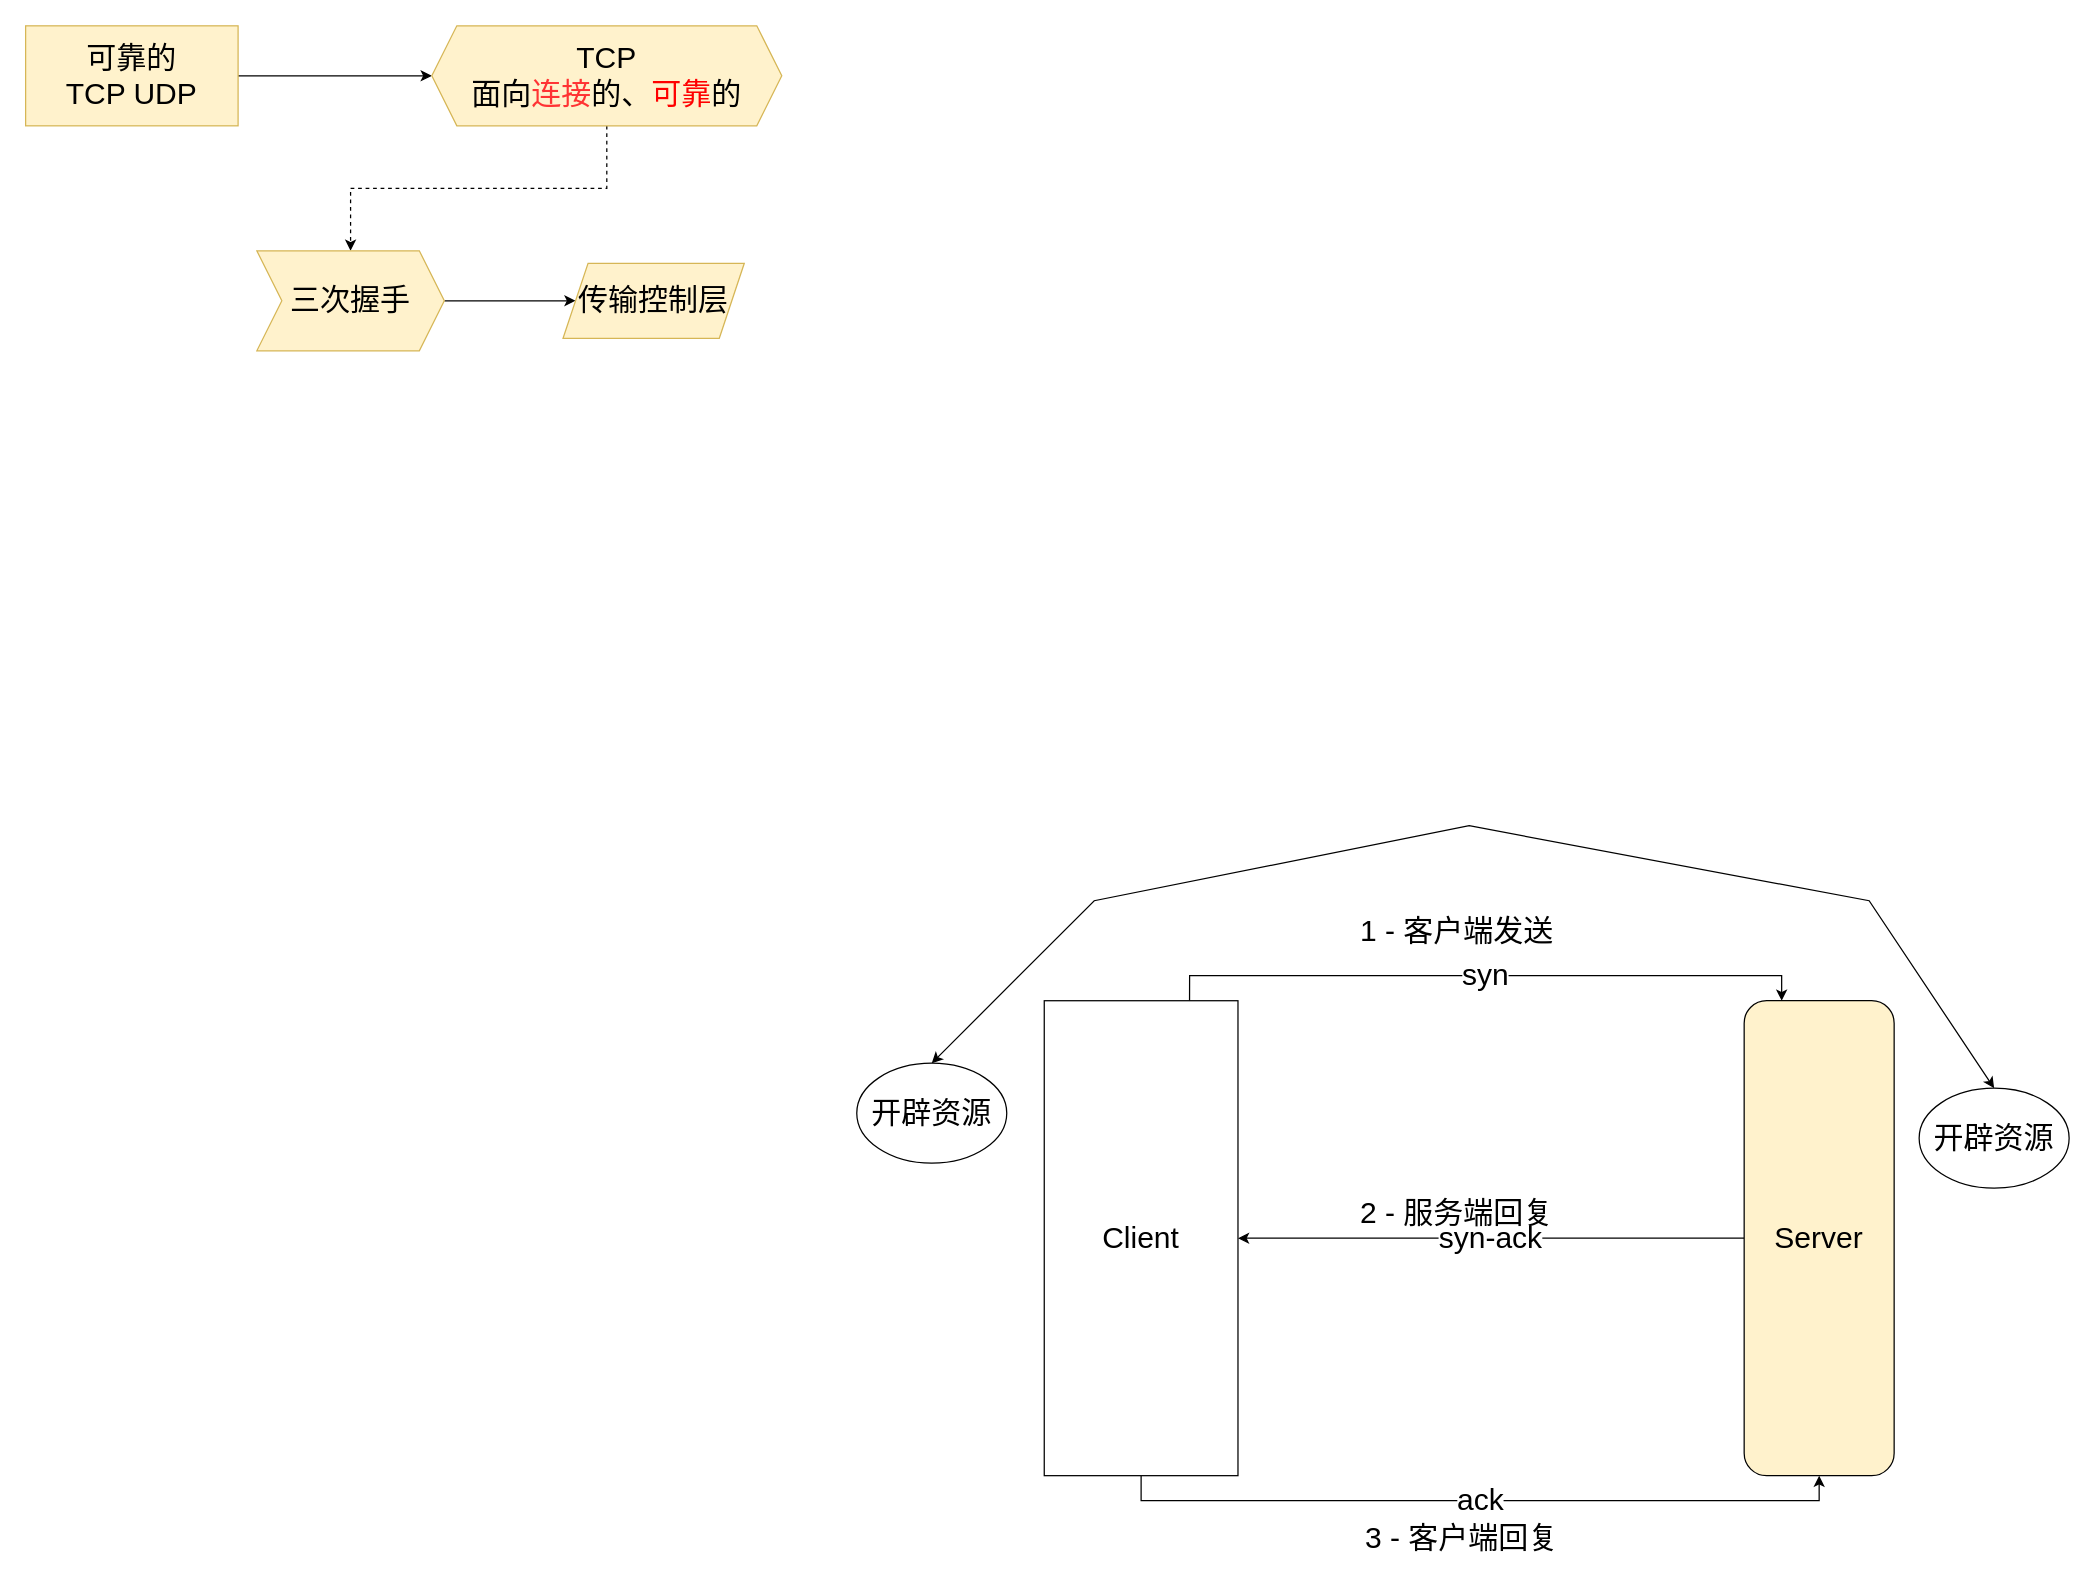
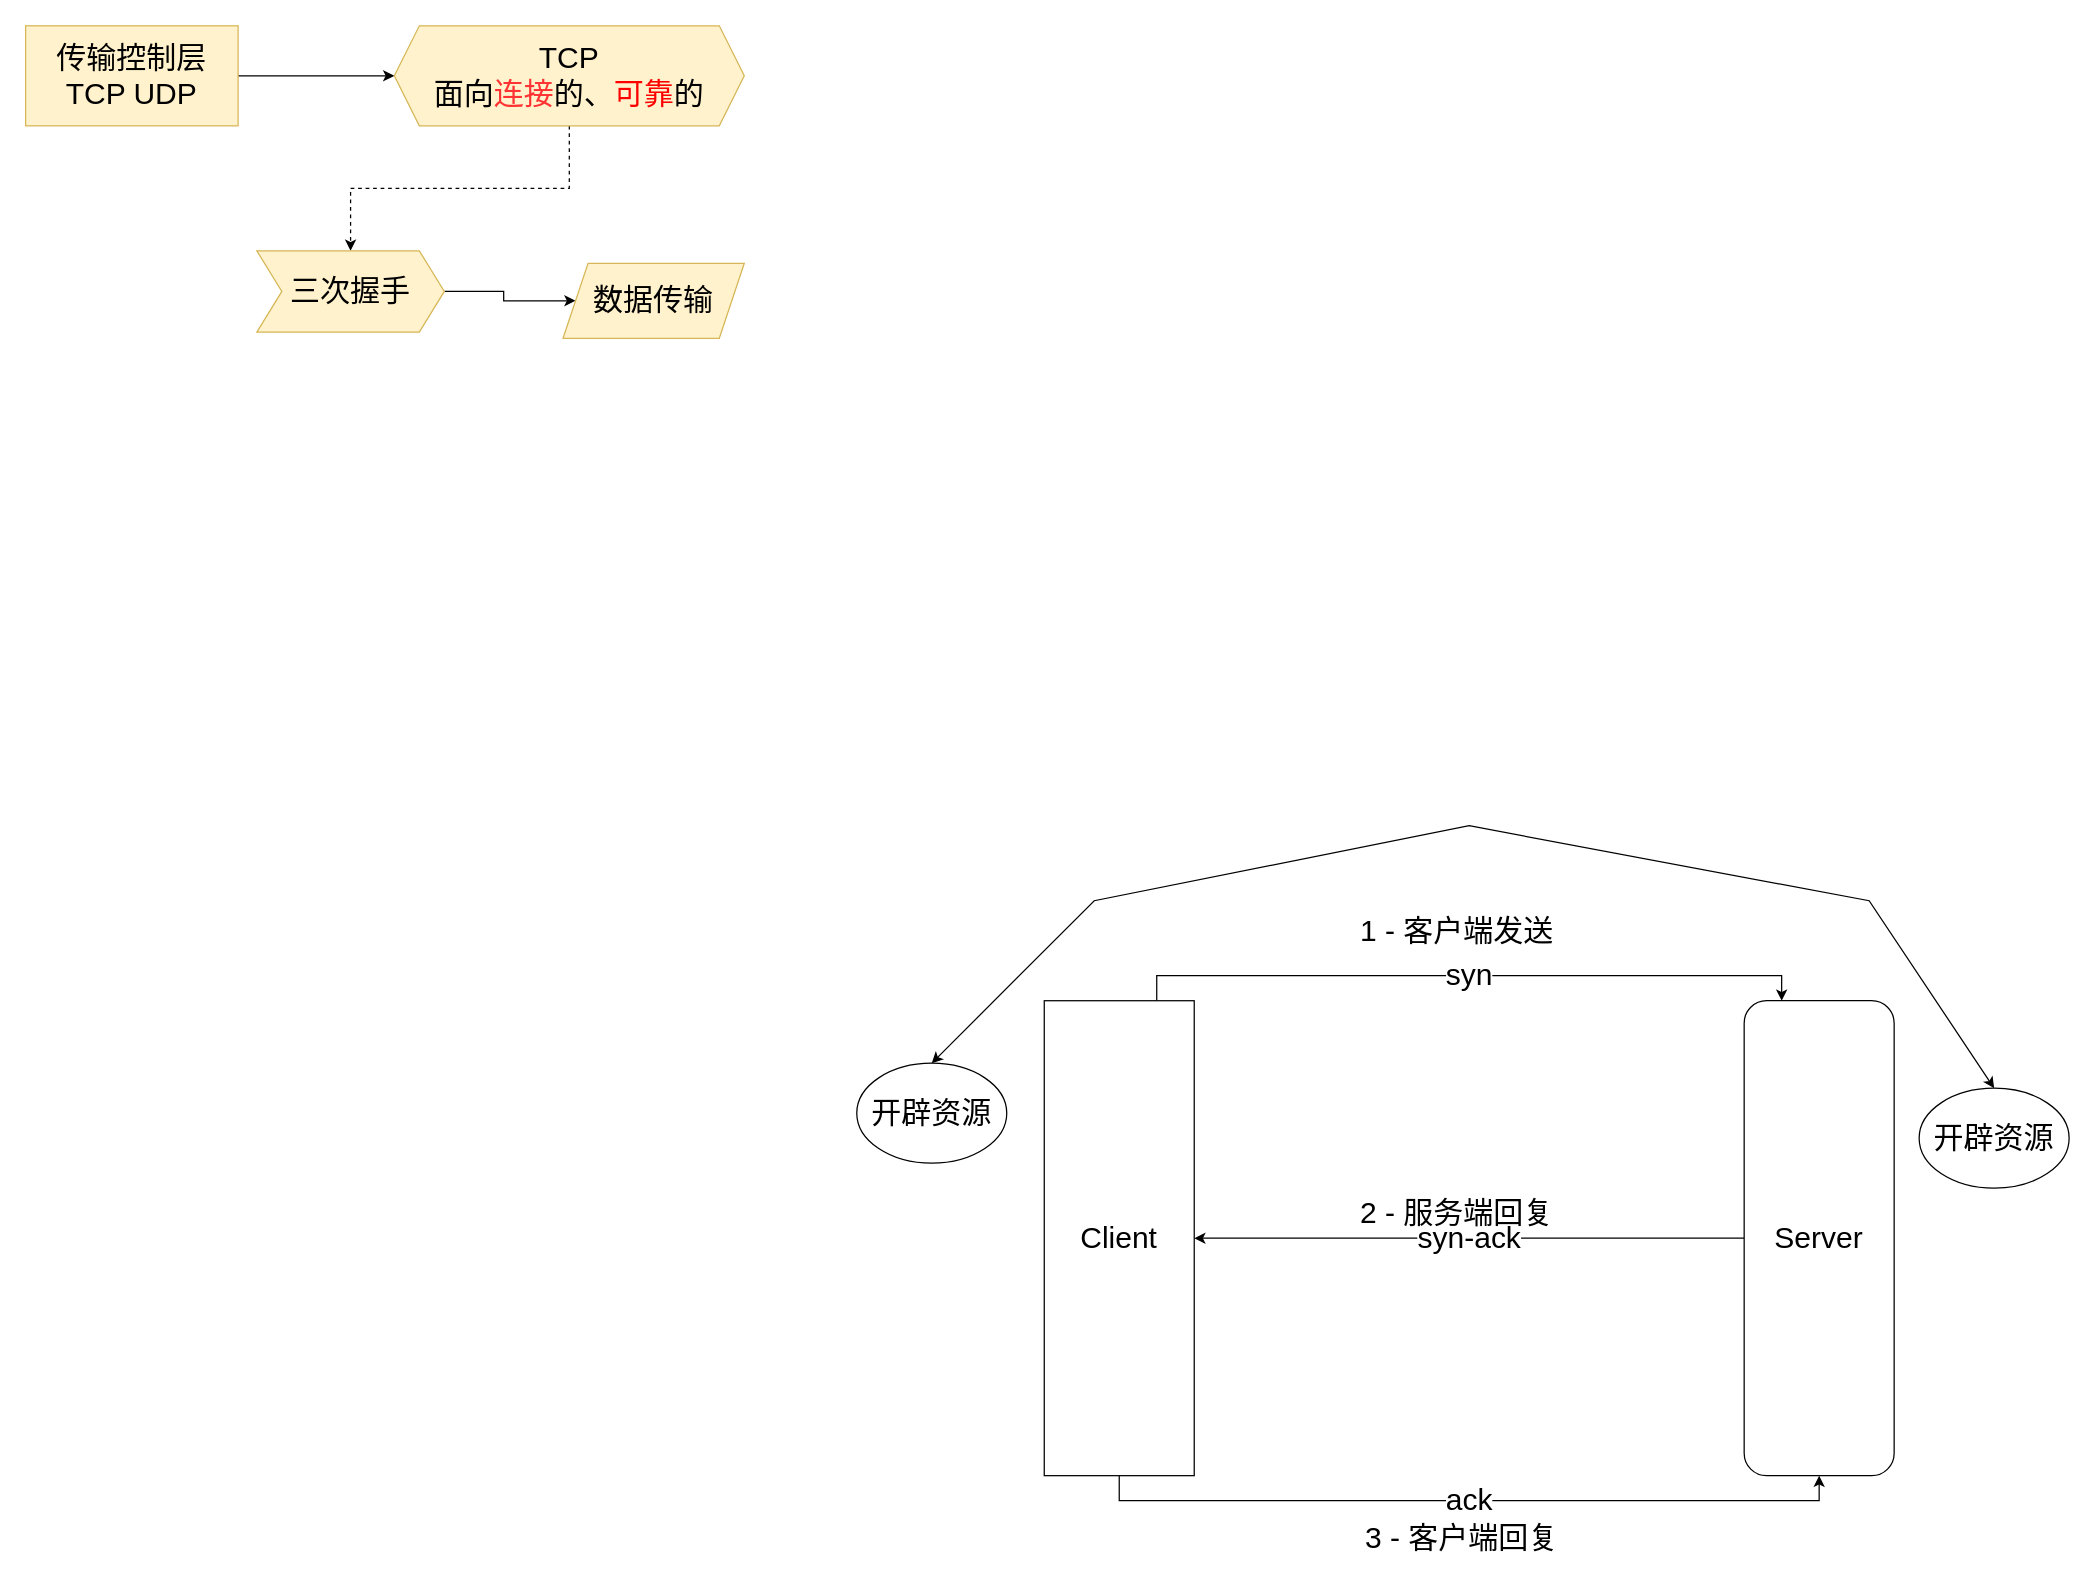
node "可靠的 TCP UDP": label "可靠的 TCP UDP" -> "传输控制层 TCP UDP"
node "TCP 面向连接的、可靠的": moved (607, 76) -> (569, 76)
node "三次握手": size 188x100 -> 188x81
node "传输控制层": label "传输控制层" -> "数据传输"
node "Client": size 194x475 -> 150x475
node "Server": fillcolor #fff2cc -> #ffffff
